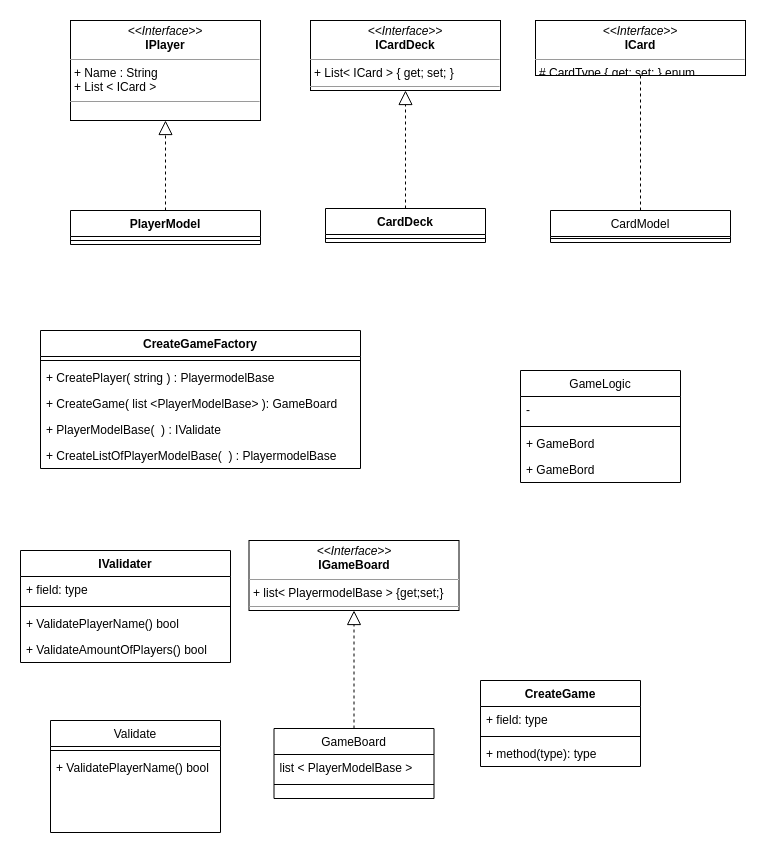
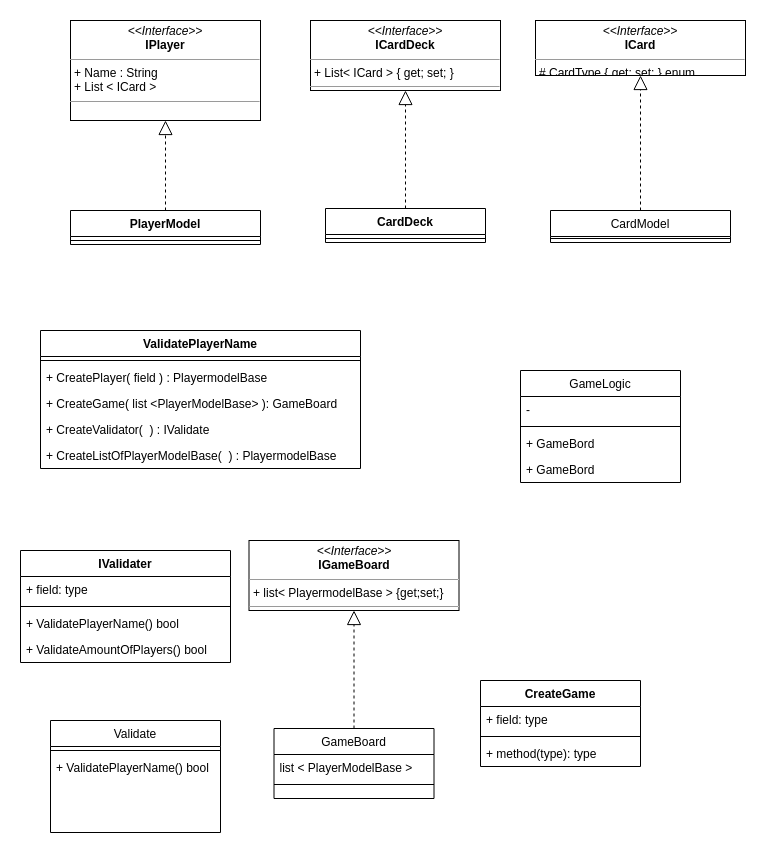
edge "<<Interface>> ICard # CardType { get; set; } enum" -- "CardModel": arrowhead none -> block
node "CreateGameFactory": label "CreateGameFactory" -> "ValidatePlayerName"
node "+ CreatePlayer( string ) : PlayermodelBase": label "+ CreatePlayer( string ) : PlayermodelBase" -> "+ CreatePlayer( field ) : PlayermodelBase"
node "+ PlayerModelBase( ) : IValidate": label "+ PlayerModelBase( ) : IValidate" -> "+ CreateValidator( ) : IValidate"
